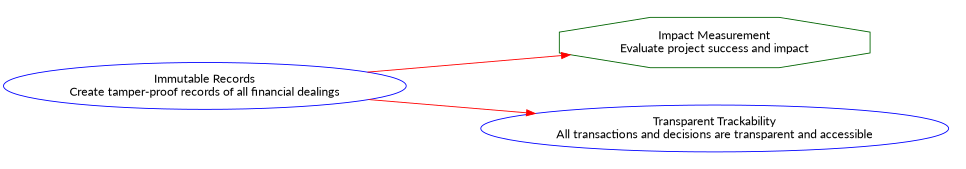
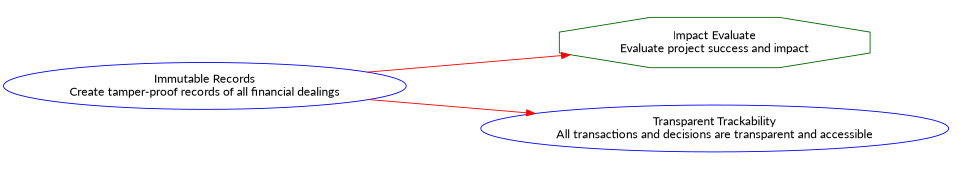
node "Impact Measurement Evaluate project success and impact": label "Impact Measurement Evaluate project success and impact" -> "Impact Evaluate Evaluate project success and impact"
